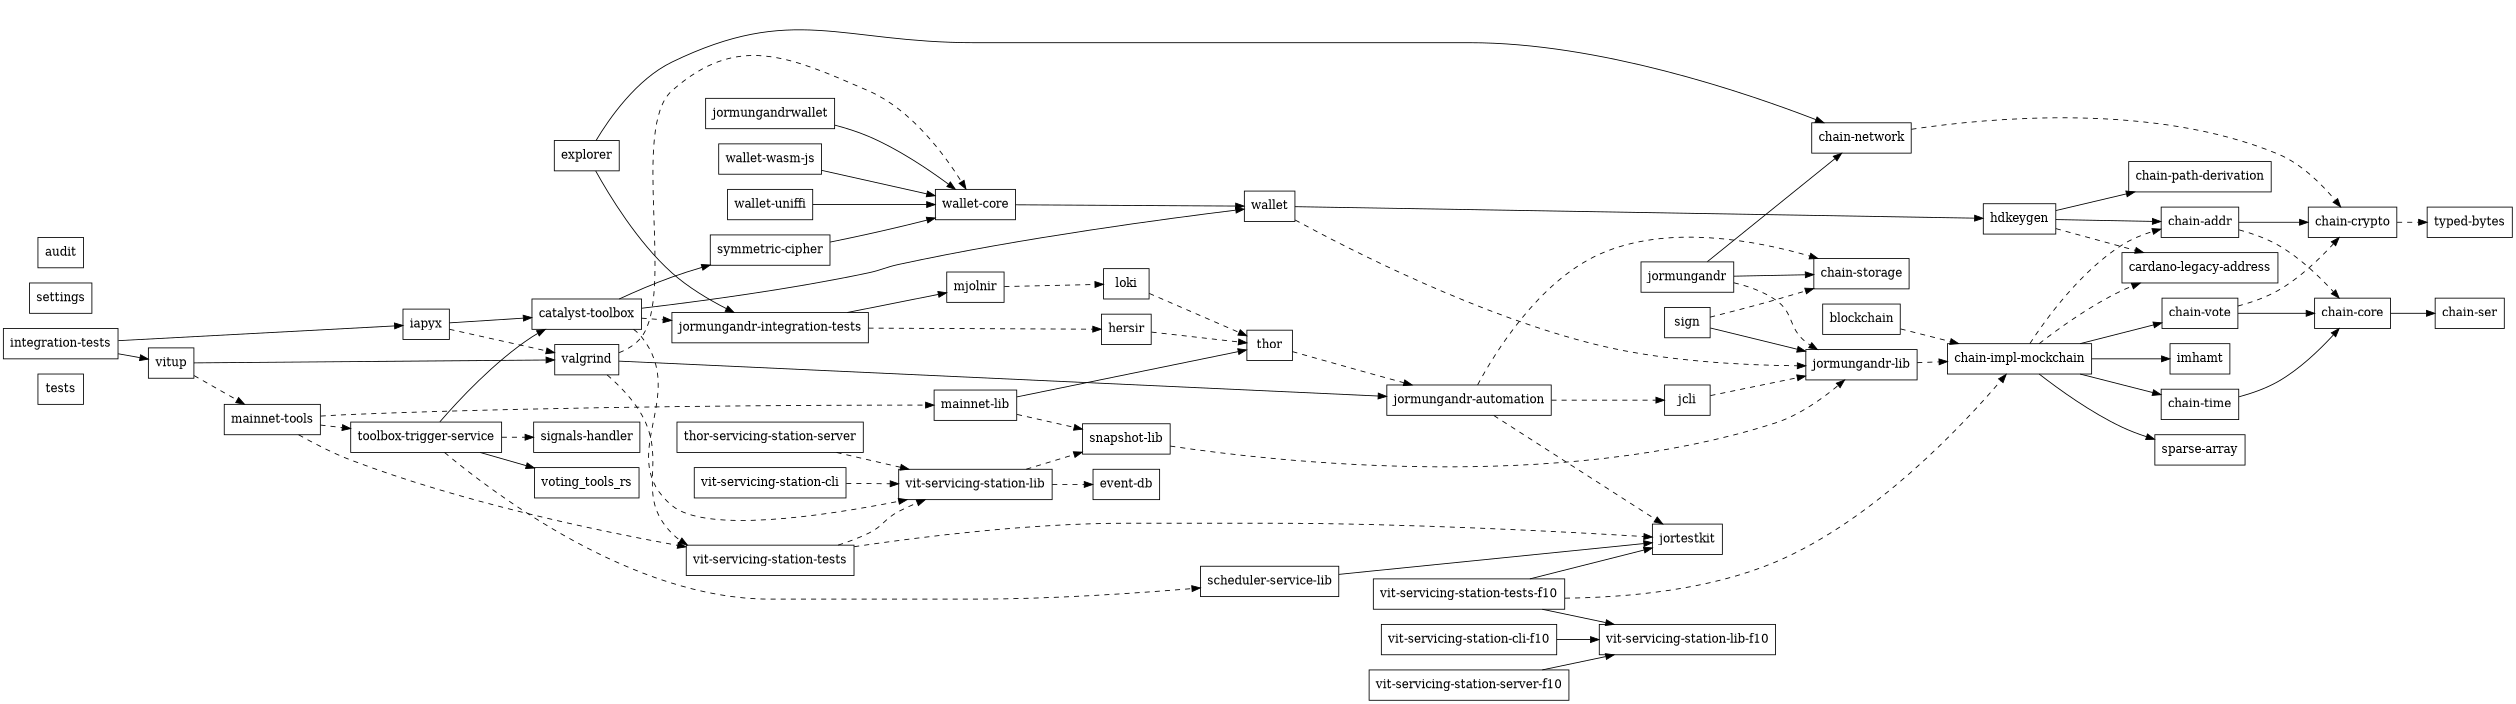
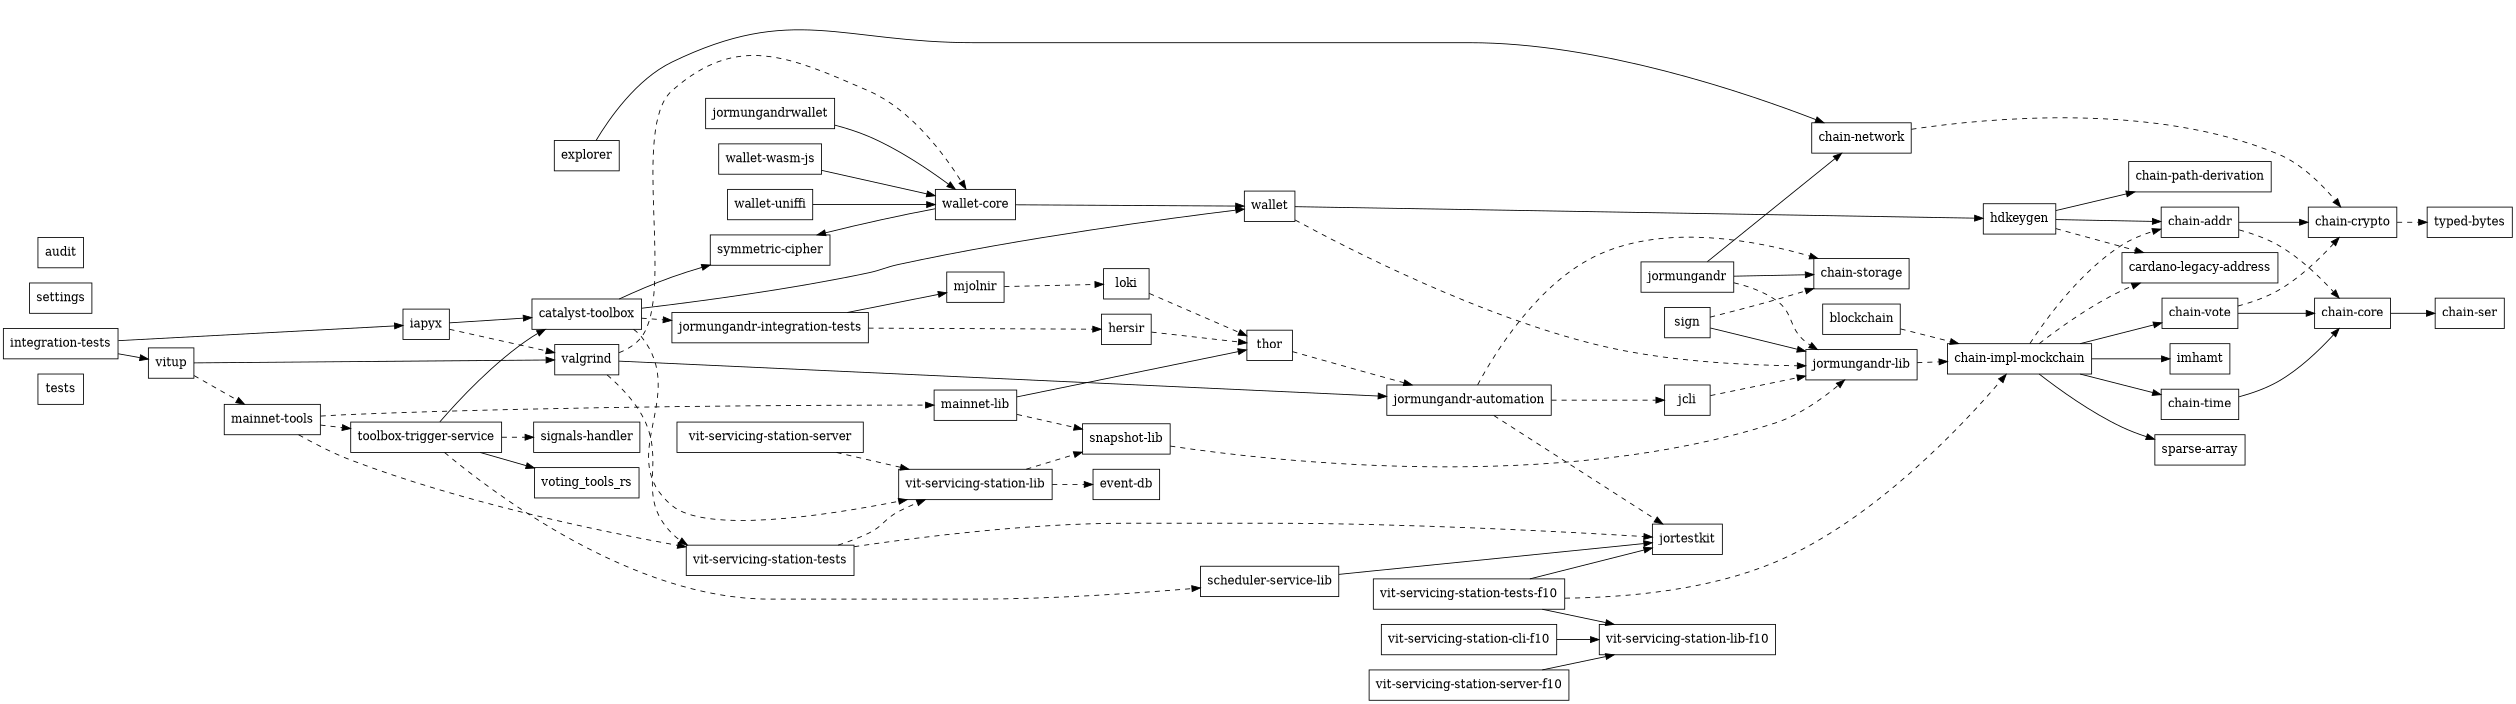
edge "symmetric-cipher" -> "wallet-core": reversed
edge "explorer" -> "jormungandr-integration-tests": removed
node "thor-servicing-station-server": label "thor-servicing-station-server" -> "vit-servicing-station-server"
node "vit-servicing-station-cli": removed
